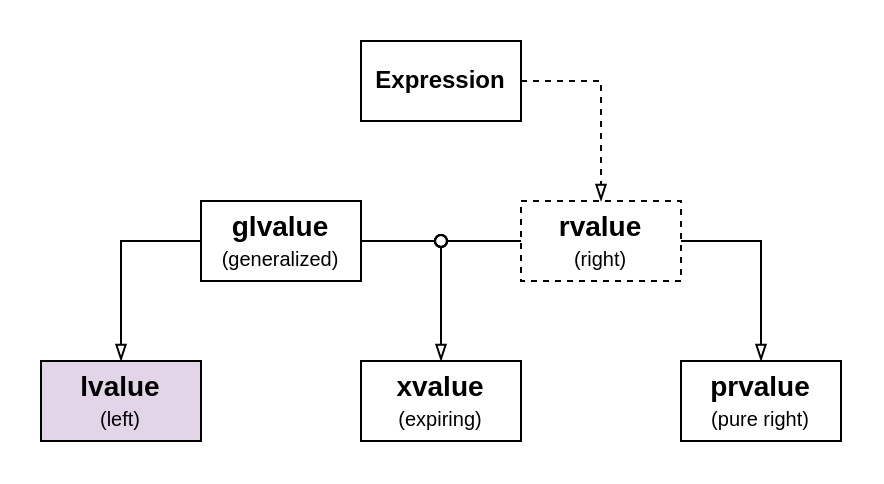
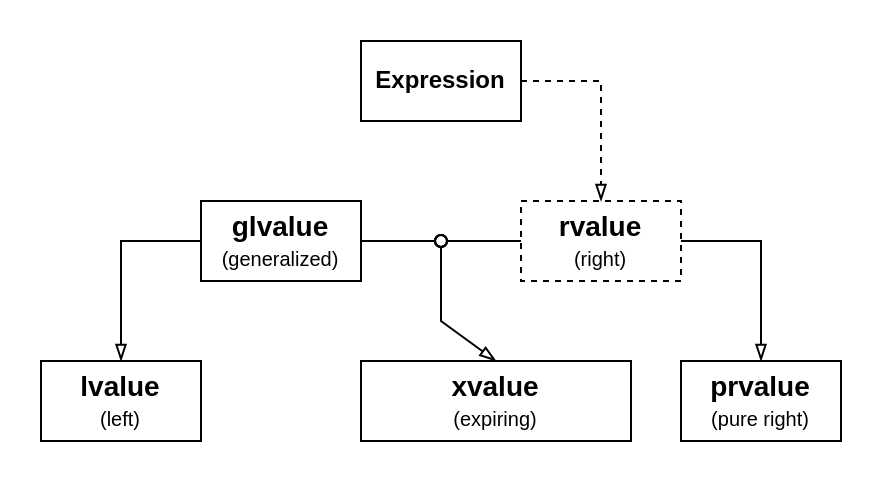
node "lvalue (left)": fillcolor #e1d5e7 -> #ffffff
node "xvalue (expiring)": size 160x80 -> 270x80
